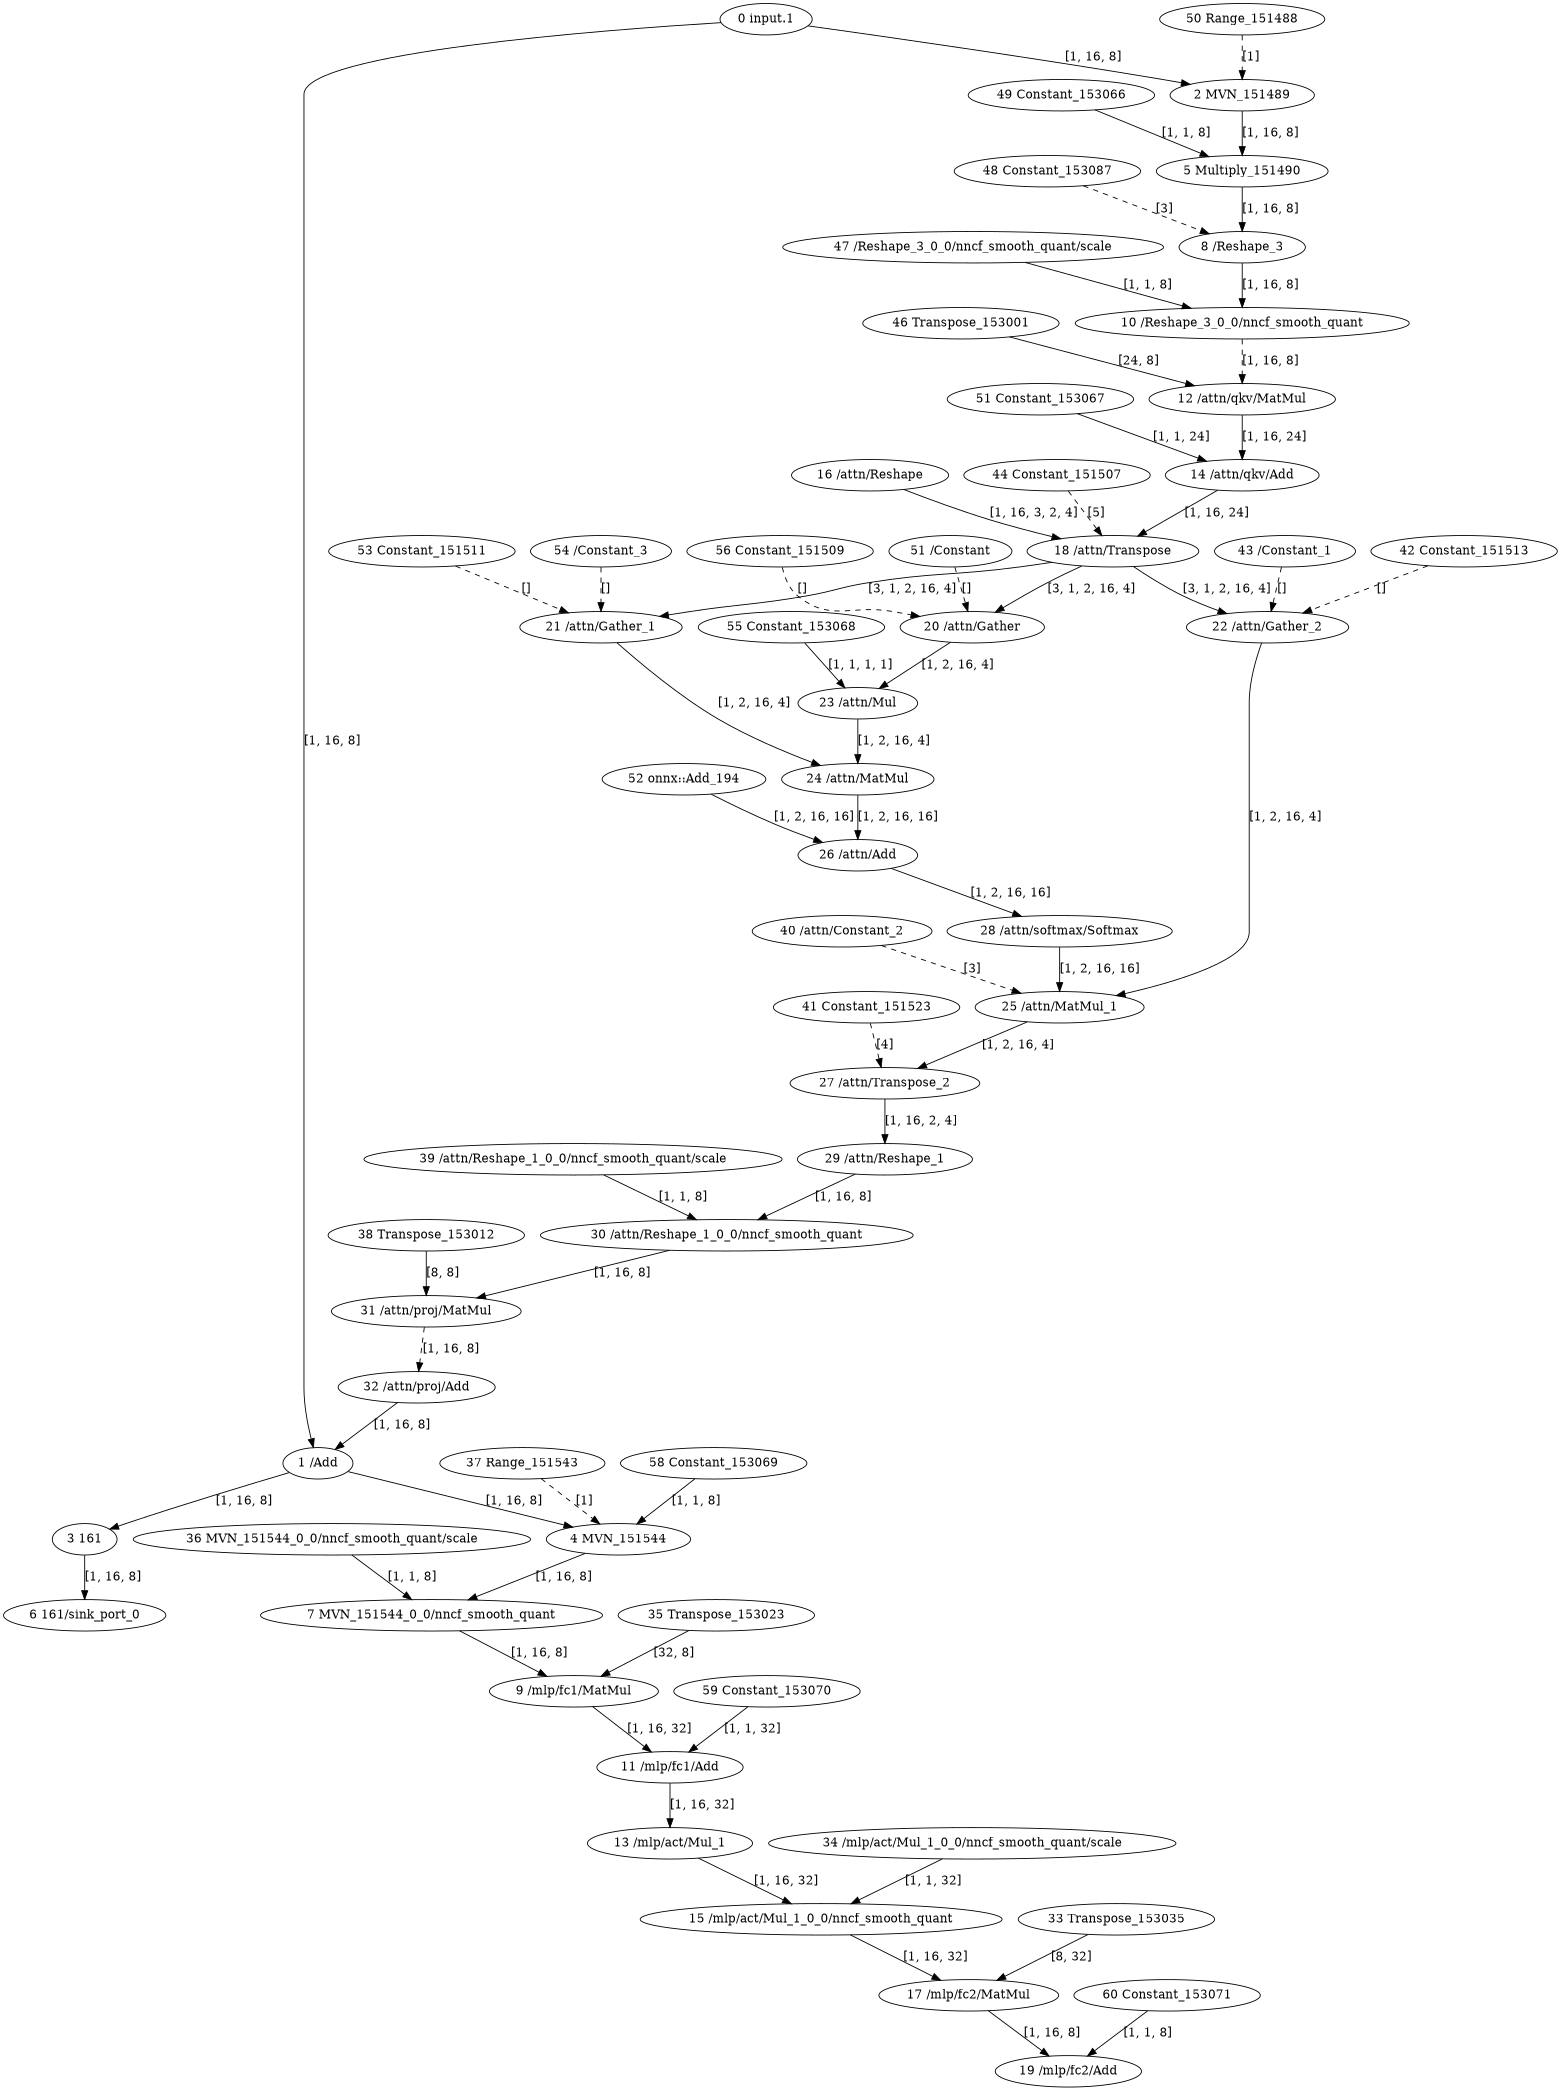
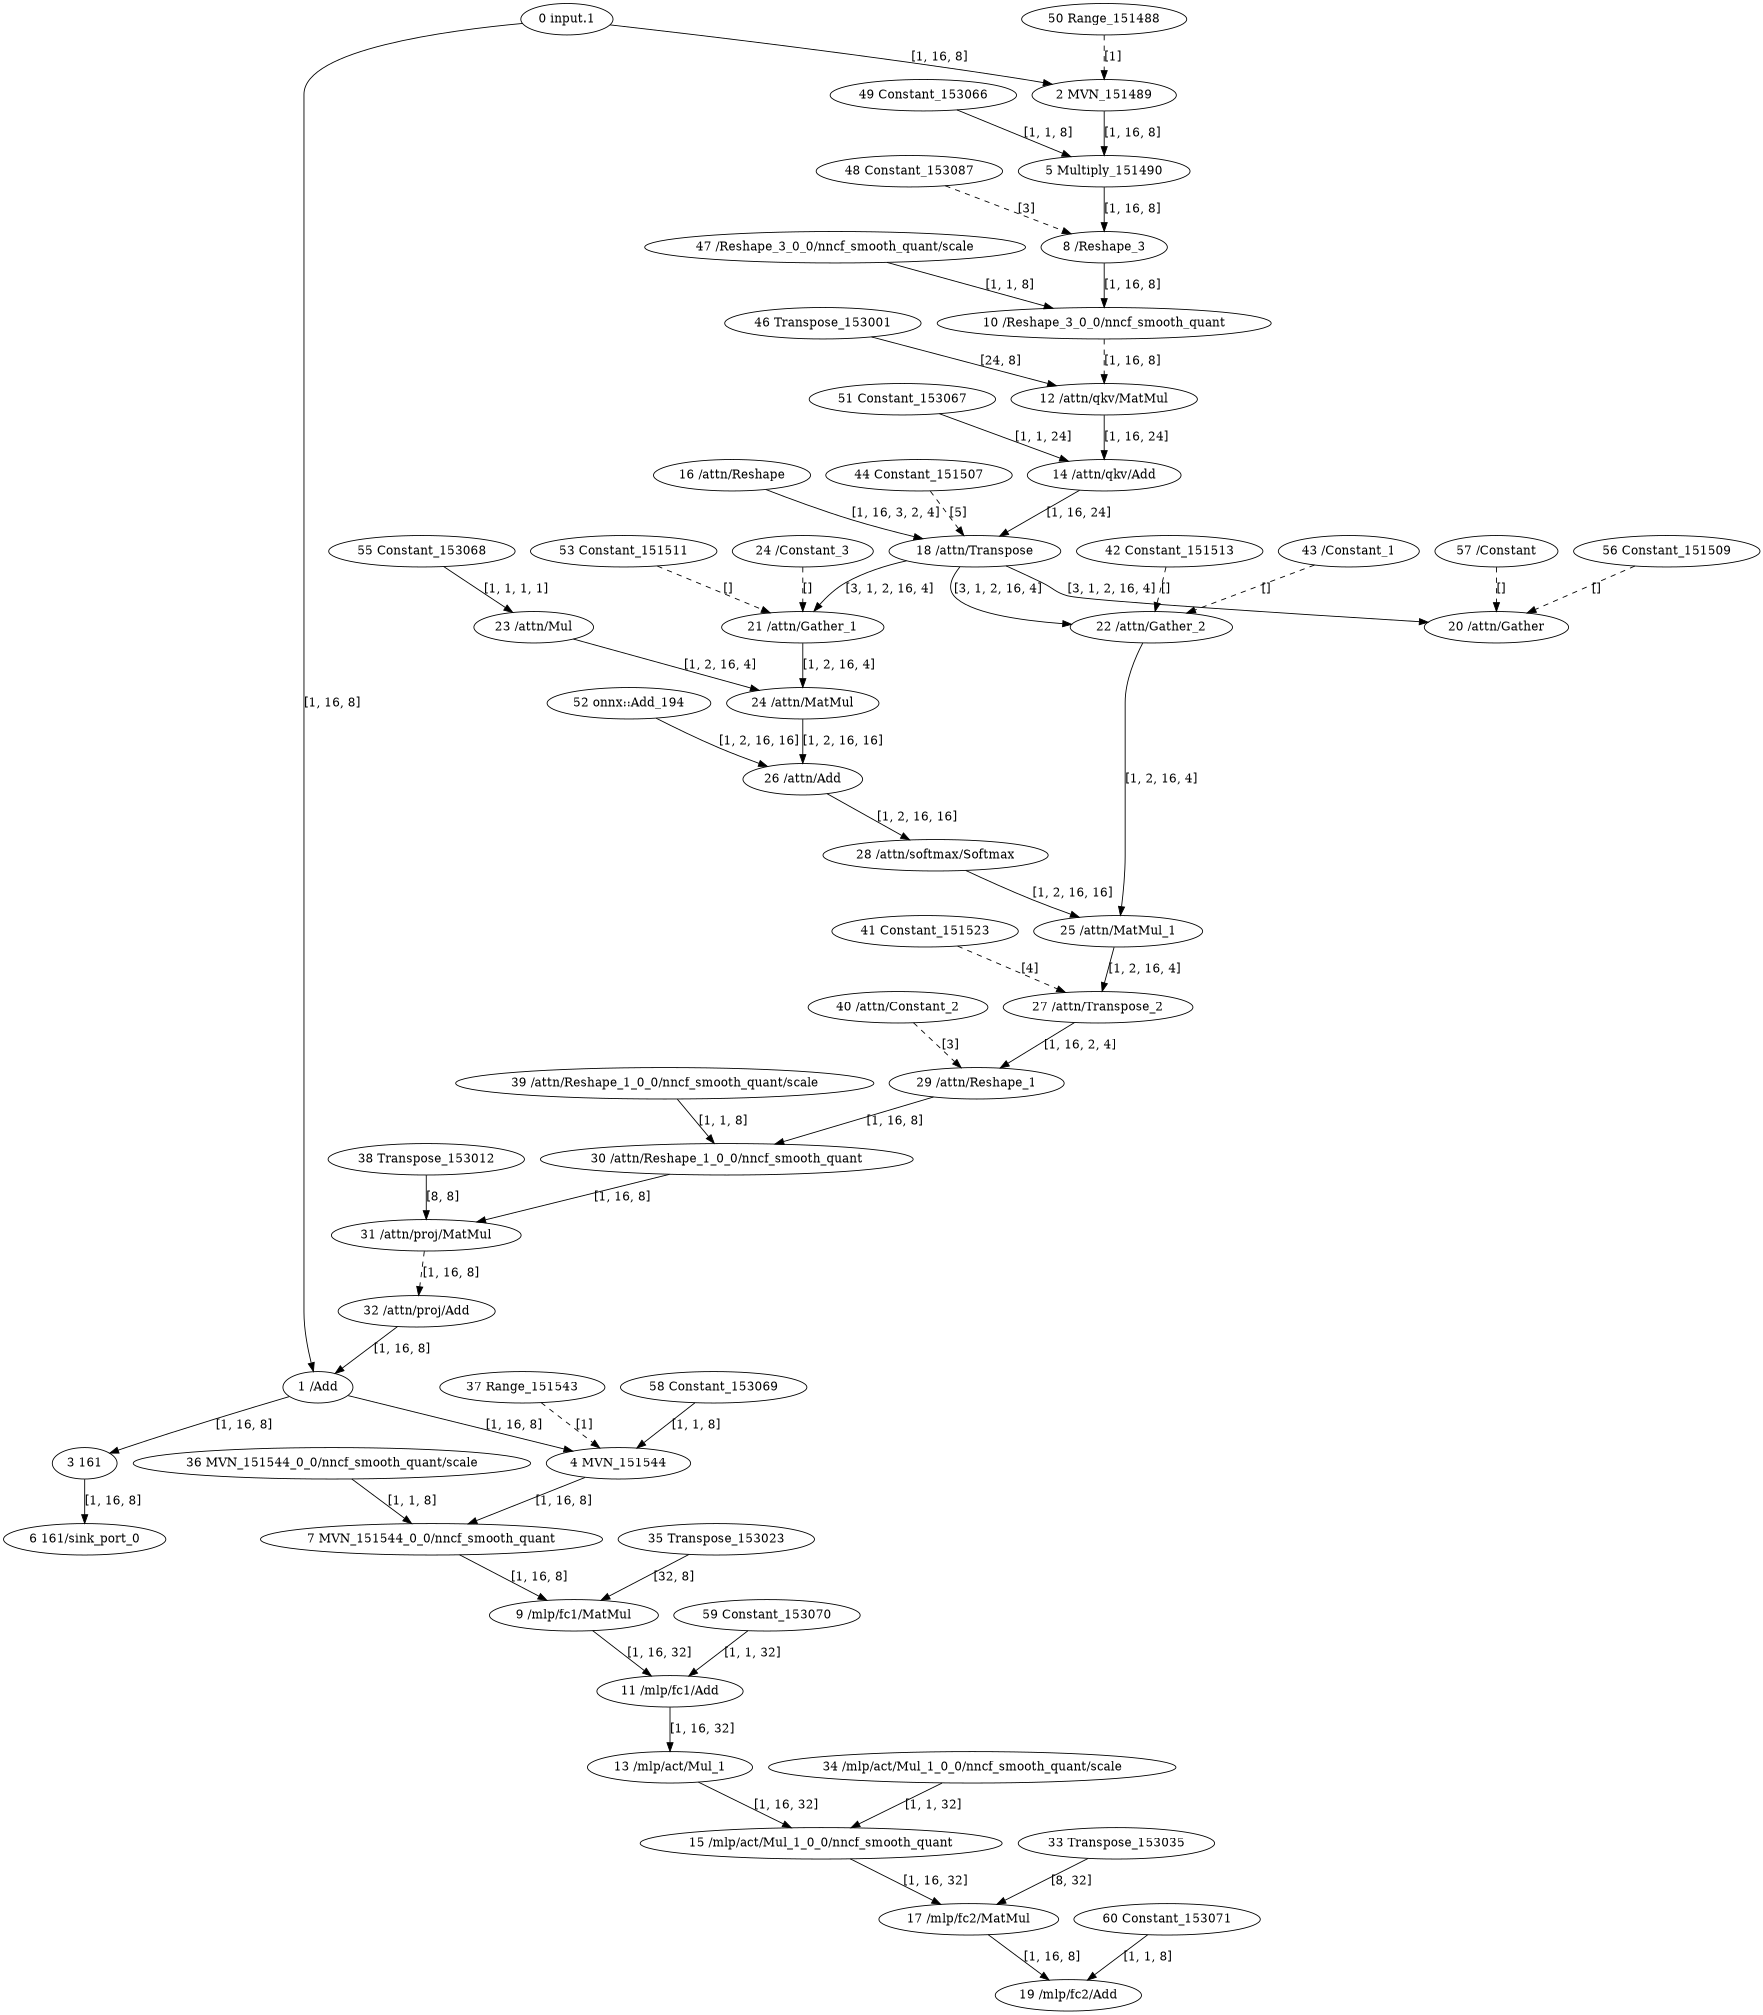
node "54 /Constant_3": label "54 /Constant_3" -> "24 /Constant_3"
node "51 /Constant": label "51 /Constant" -> "57 /Constant"
edge "20 /attn/Gather" -> "23 /attn/Mul": removed, label "[1, 2, 16, 4]"
edge "40 /attn/Constant_2" -> "25 /attn/MatMul_1": now "40 /attn/Constant_2" -> "29 /attn/Reshape_1"
